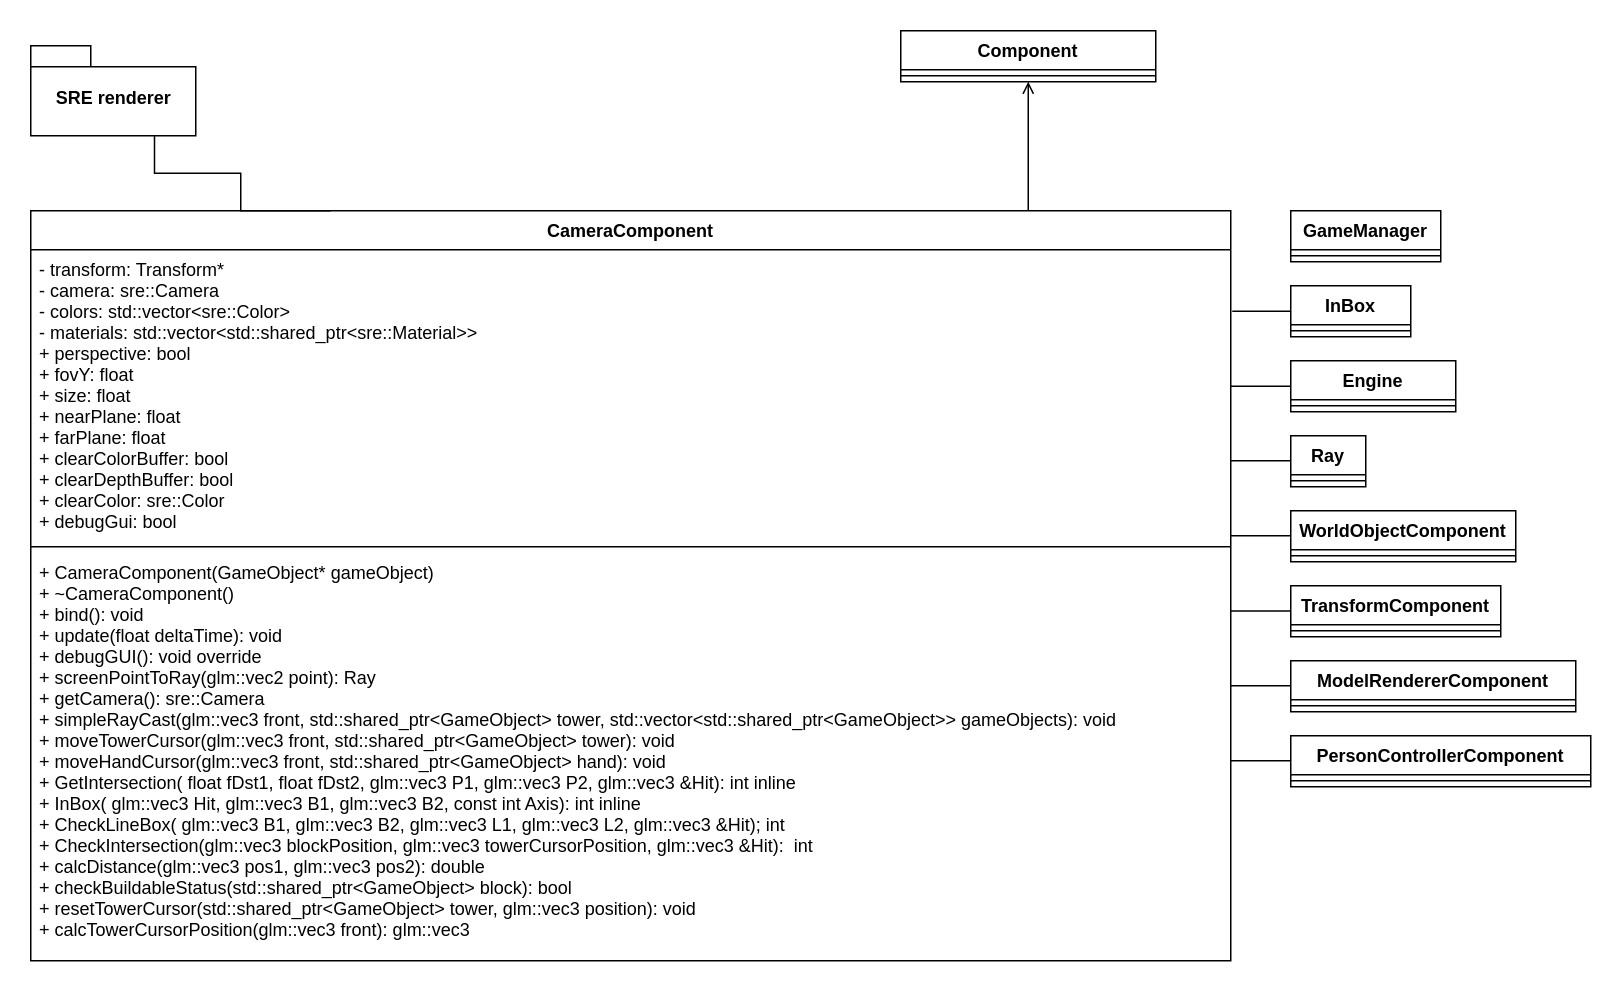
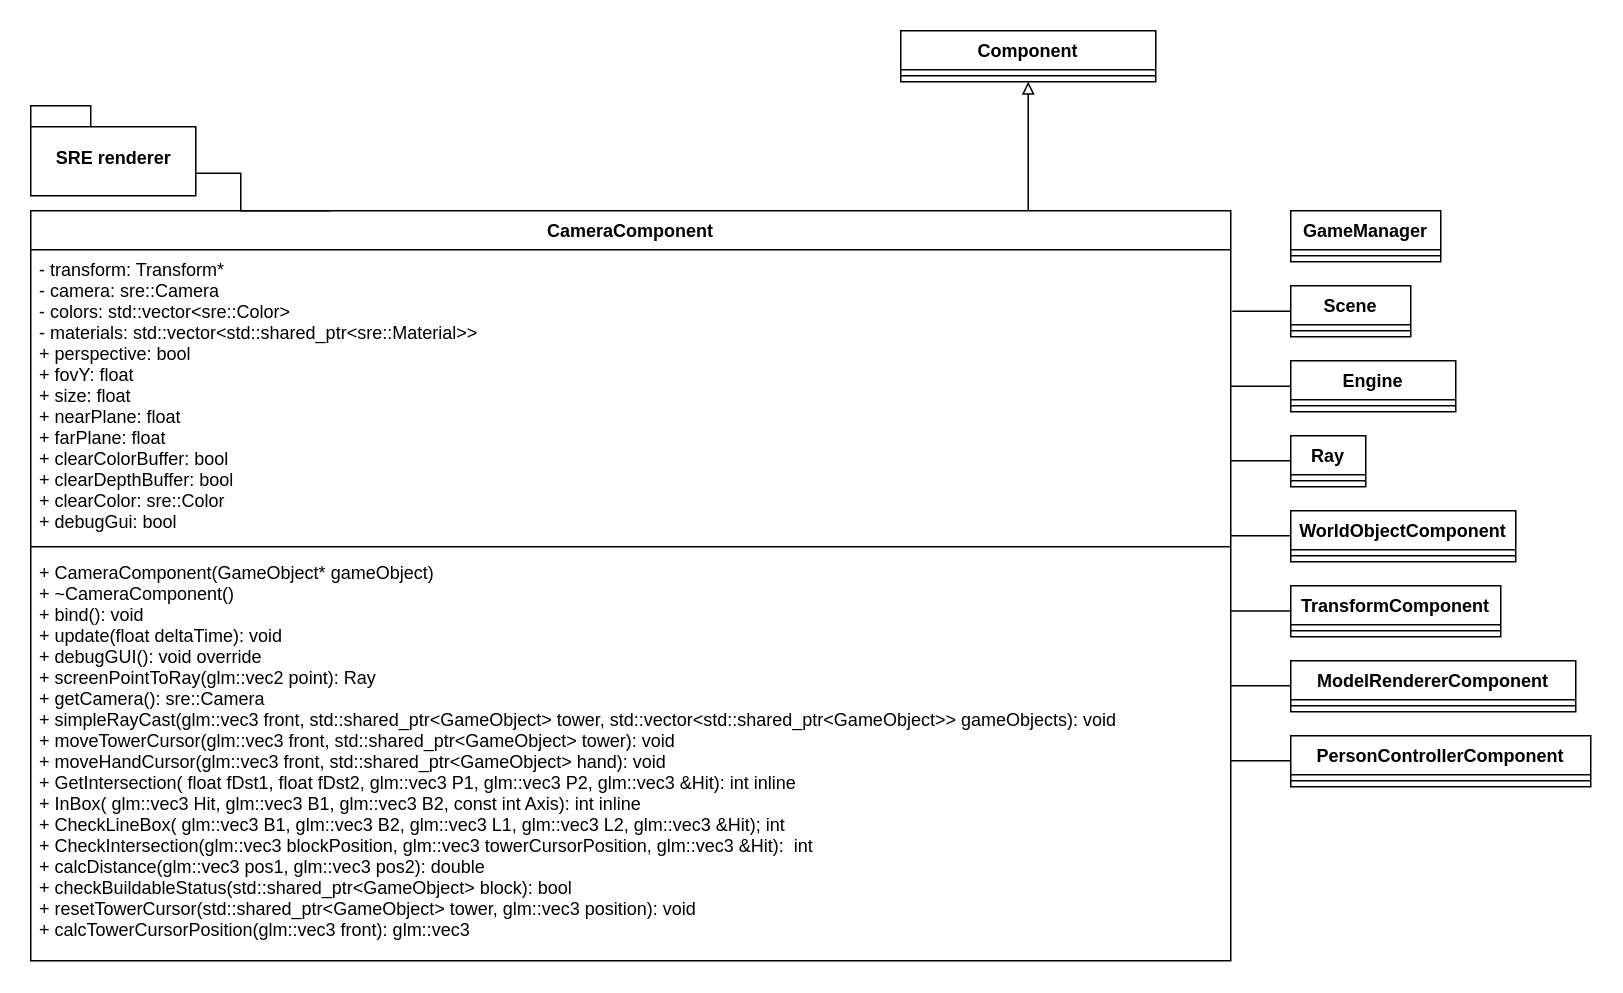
node "SRE renderer": moved (113, 91) -> (113, 151)
edge "CameraComponent" -> "Component": arrowhead open -> block
node "InBox": label "InBox" -> "Scene"
